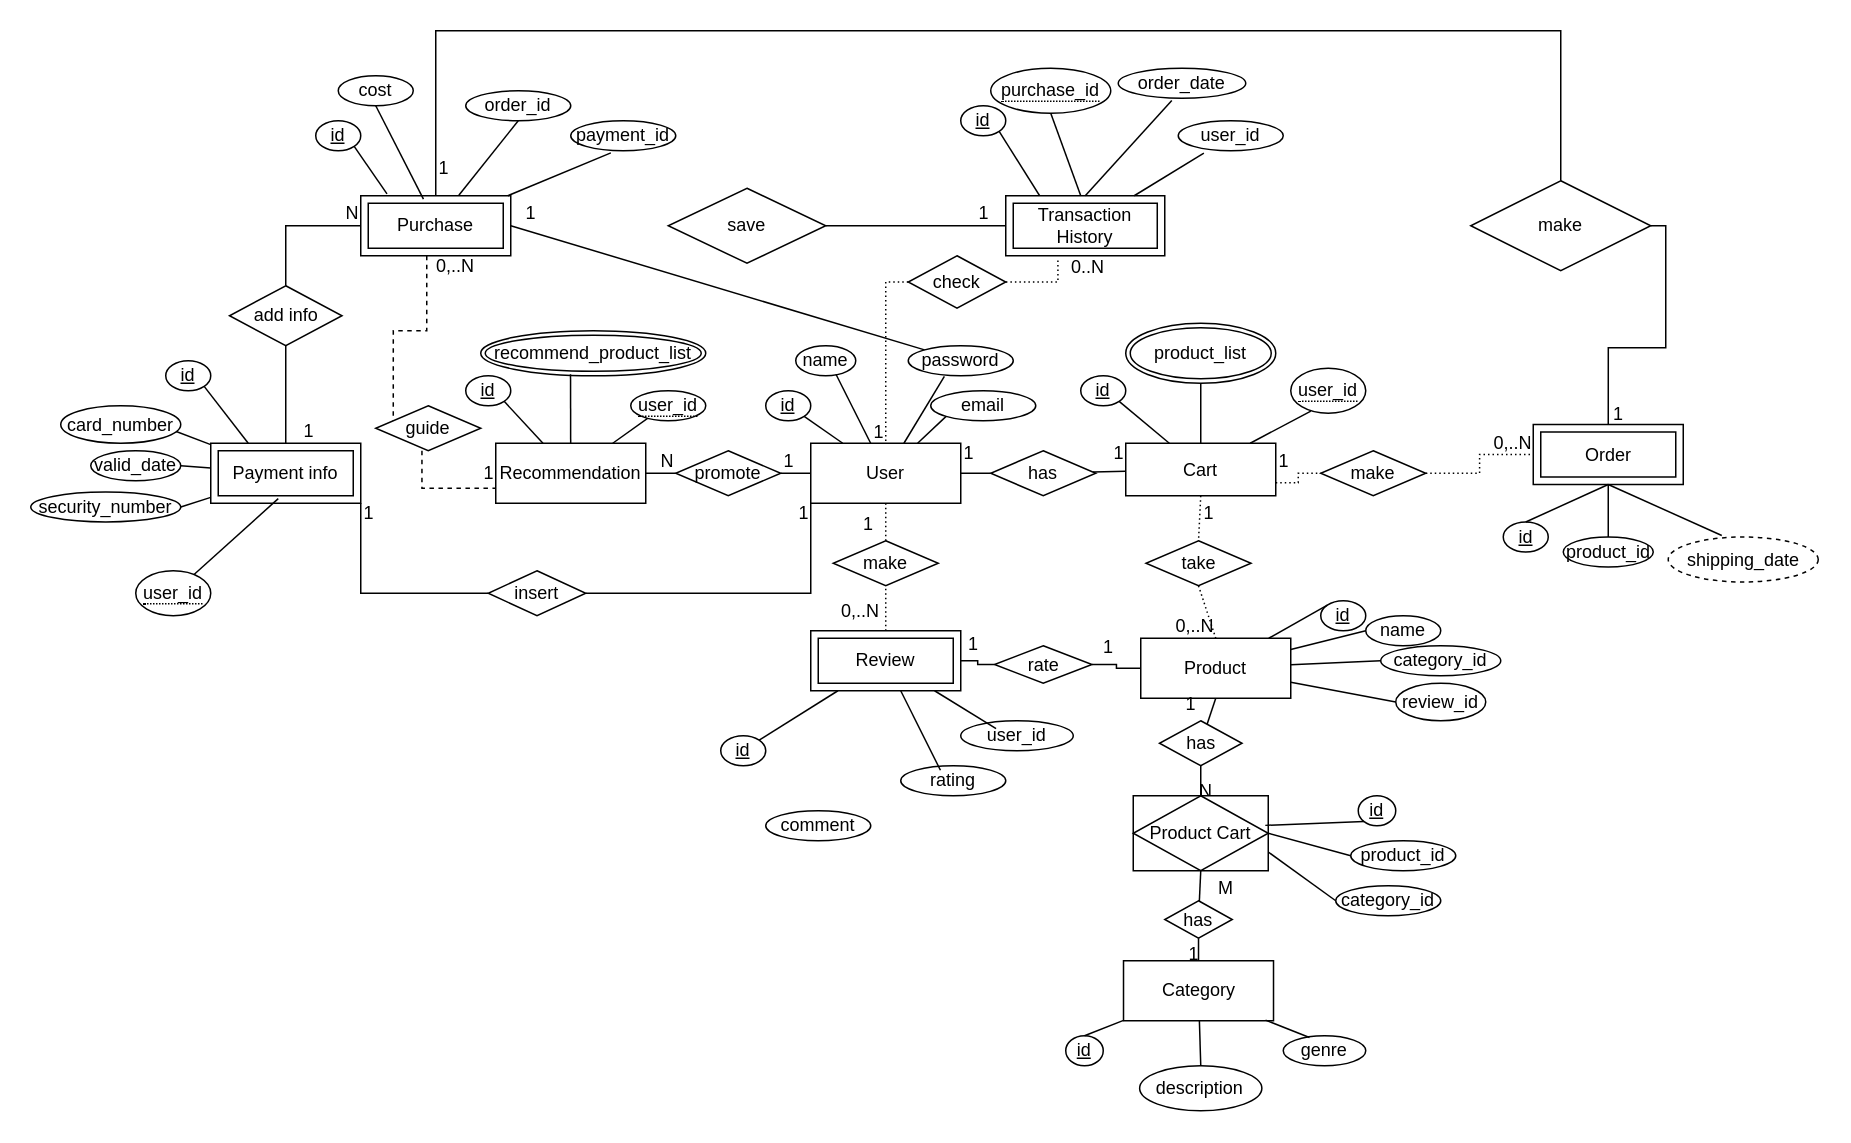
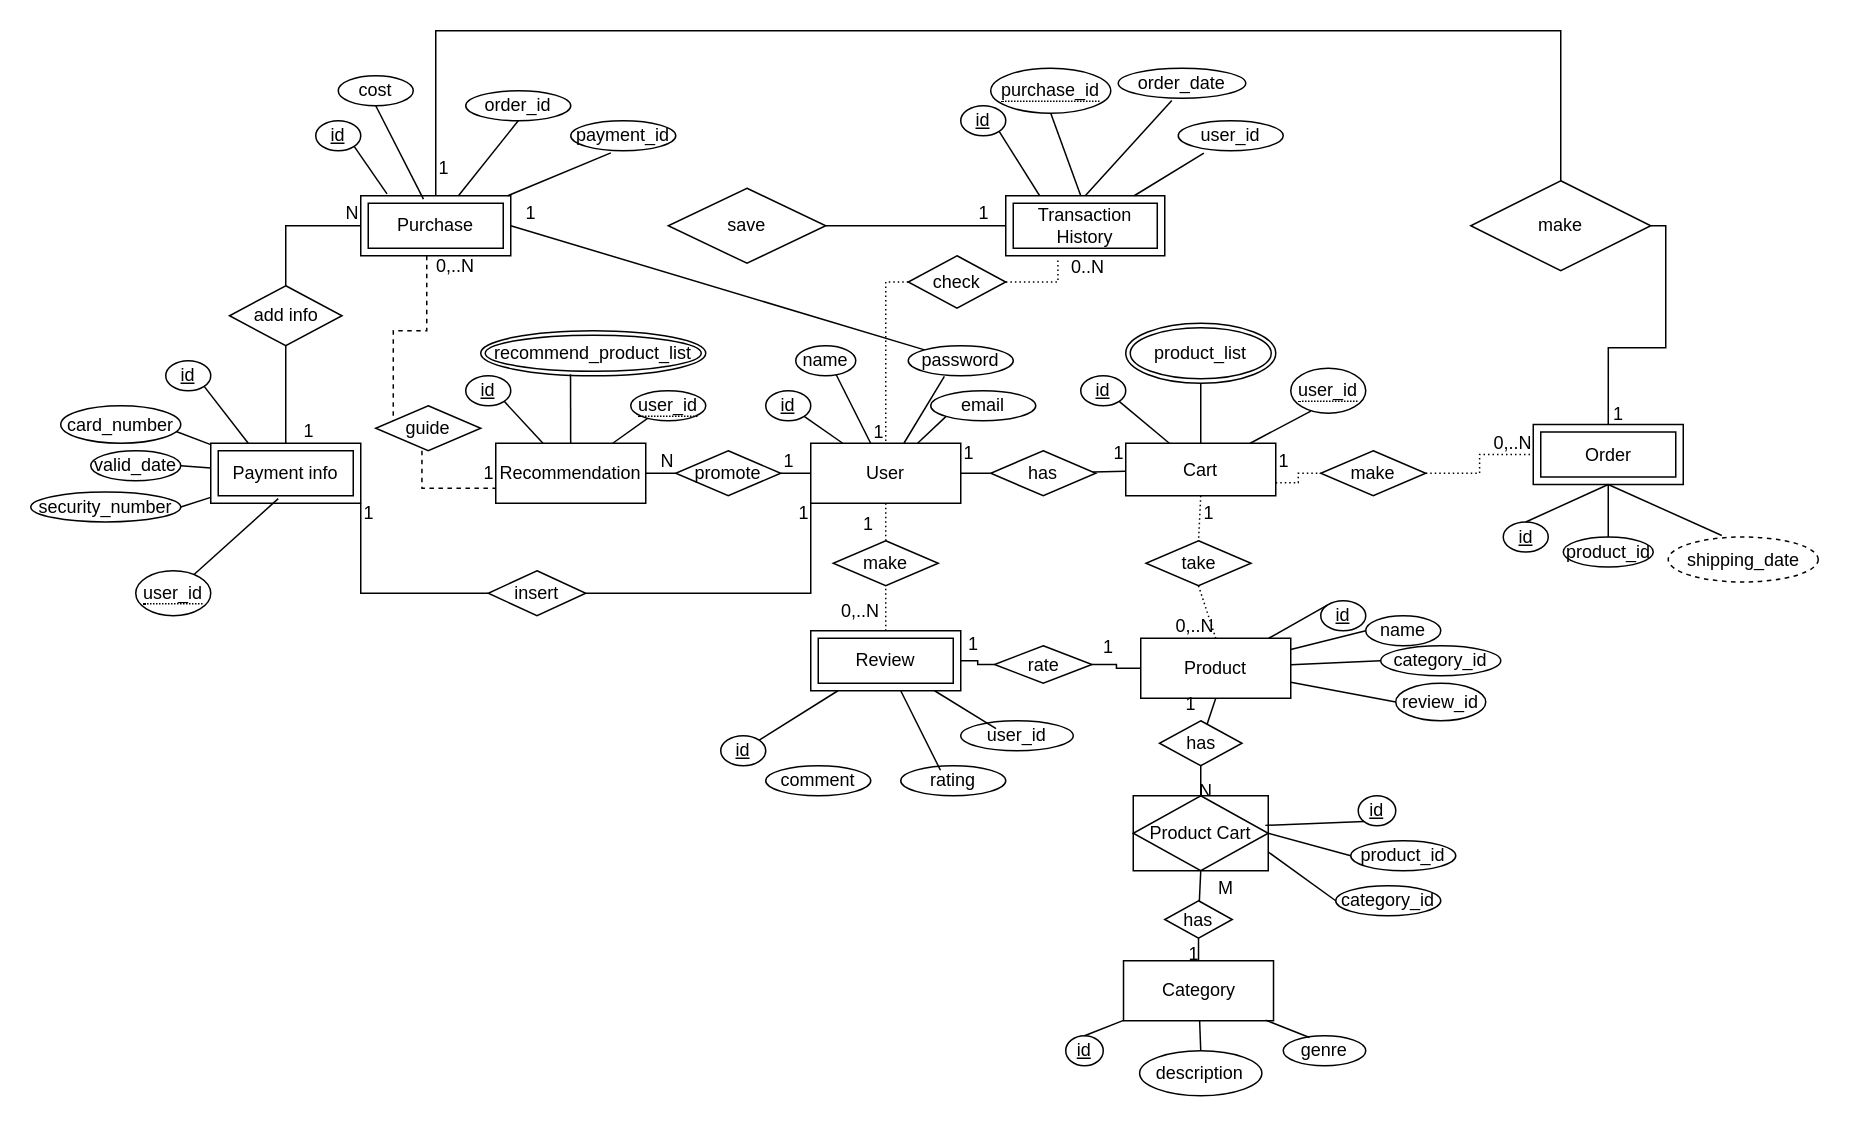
node "comment": moved (818, 826) -> (818, 781)
node "description": moved (1201, 1088) -> (1201, 1073)
